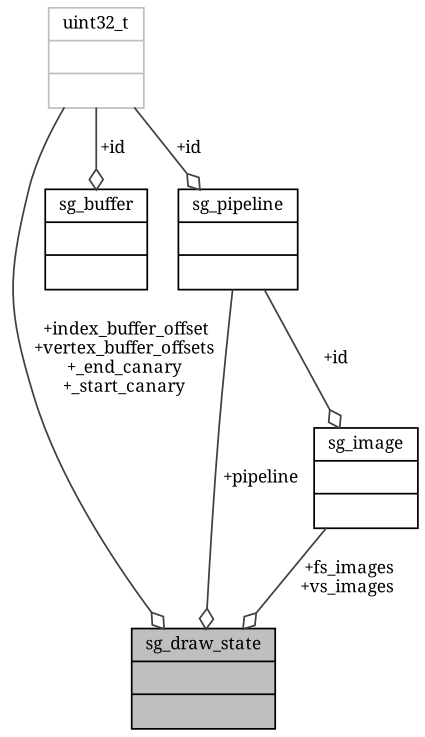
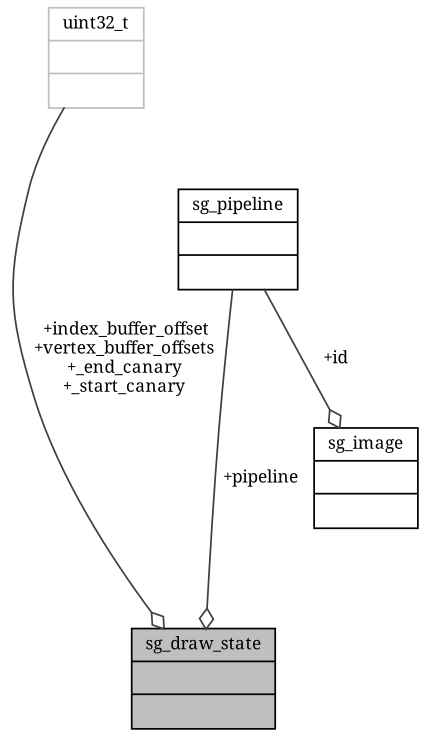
edge "uint32_t" -> "sg_pipeline": removed, label "+id"
node "sg_buffer": removed
edge "sg_image" -> "sg_draw_state": removed, label "+fs_images +vs_images"
